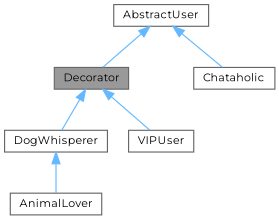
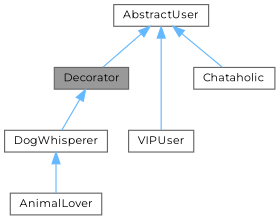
edge "VIPUser" -> "Decorator": now "VIPUser" -> "AbstractUser"
